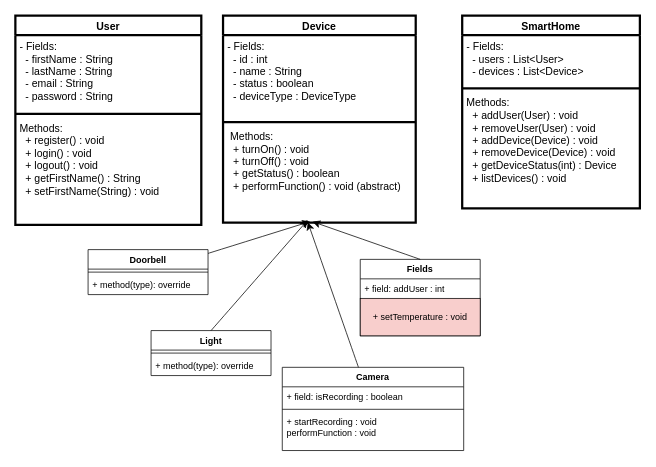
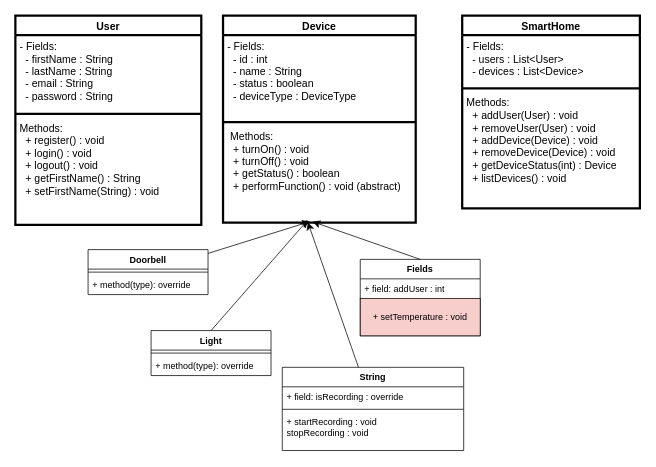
node "Camera": label "Camera" -> "String"
node "+ field: isRecording : boolean": label "+ field: isRecording : boolean" -> "+ field: isRecording : override"
node "+ startRecording : void performFunction : void": label "+ startRecording : void performFunction : void" -> "+ startRecording : void stopRecording : void"
